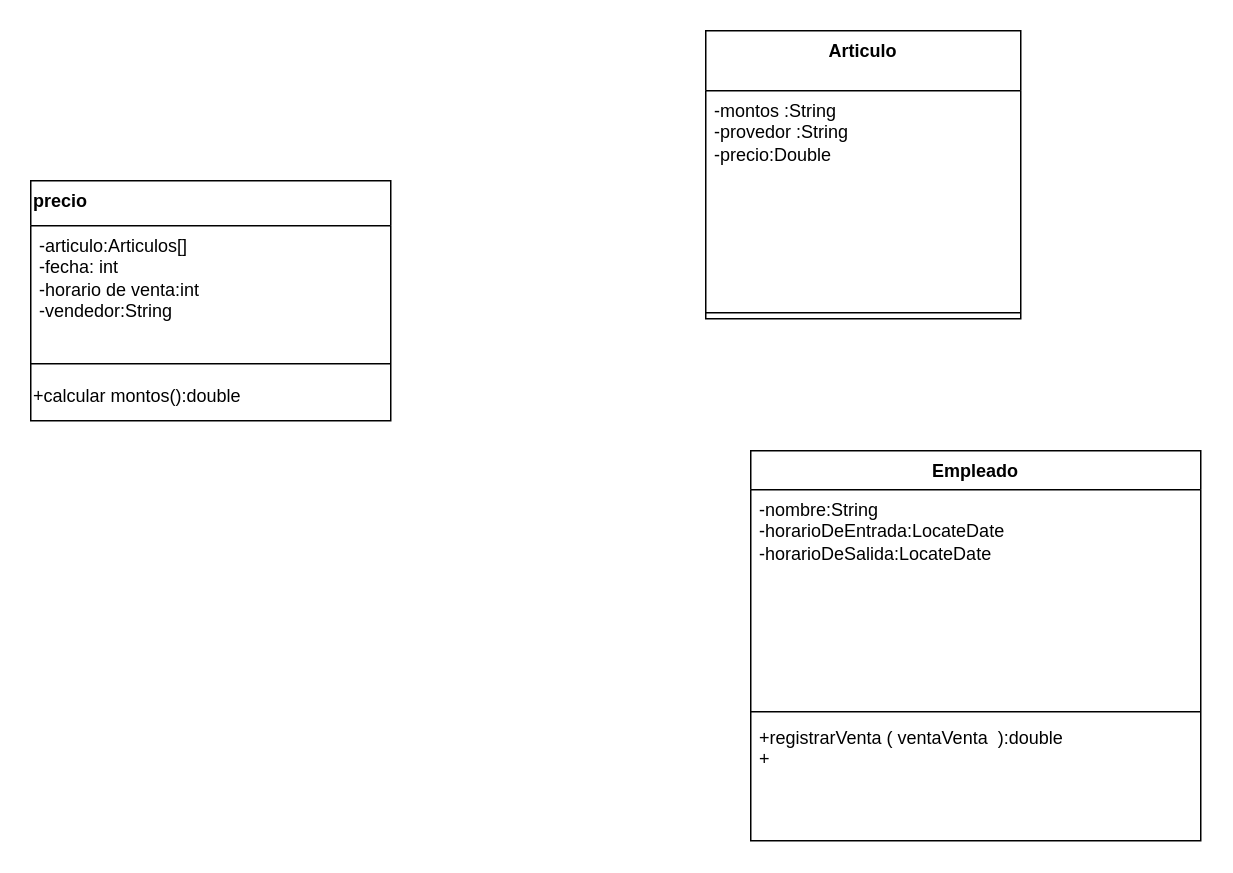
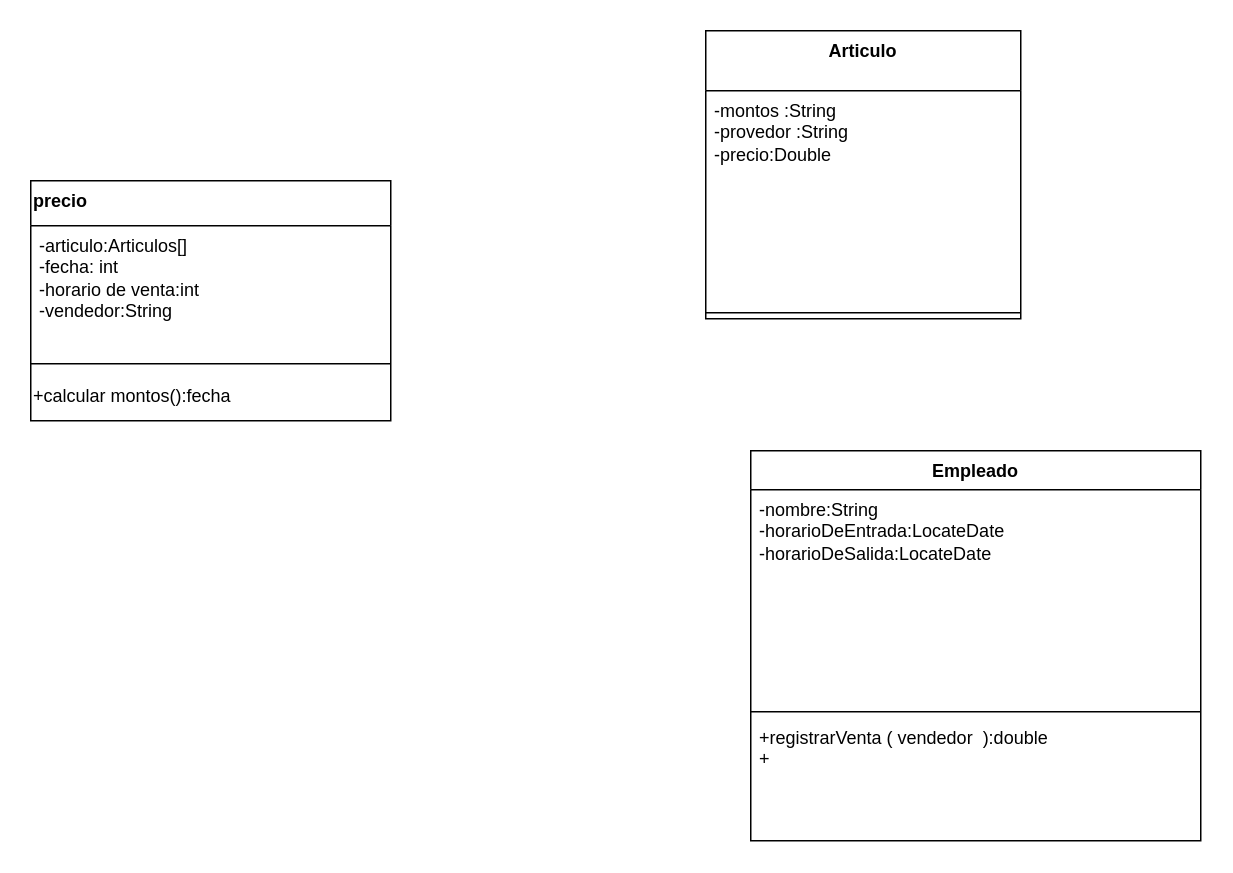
node "+calcular montos():double": label "+calcular montos():double" -> "+calcular montos():fecha"
node "+registrarVenta ( ventaVenta ):double +": label "+registrarVenta ( ventaVenta ):double +" -> "+registrarVenta ( vendedor ):double +"
